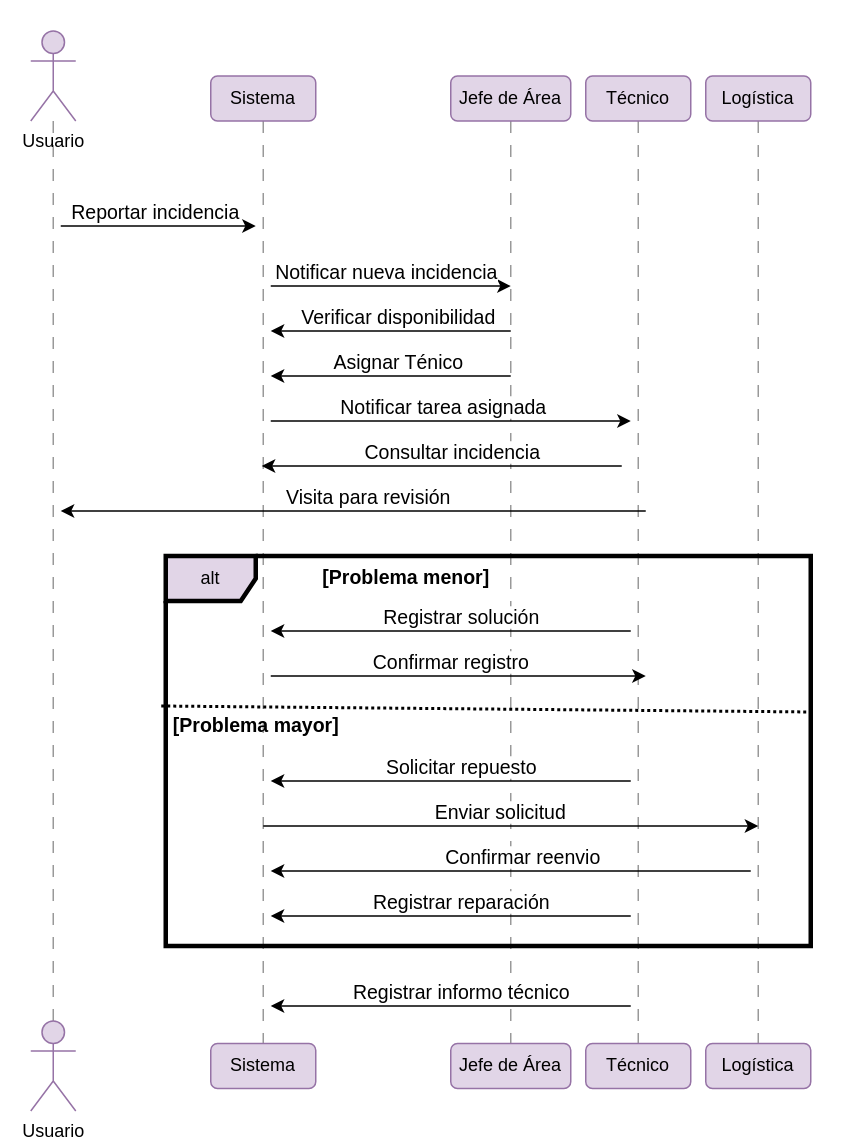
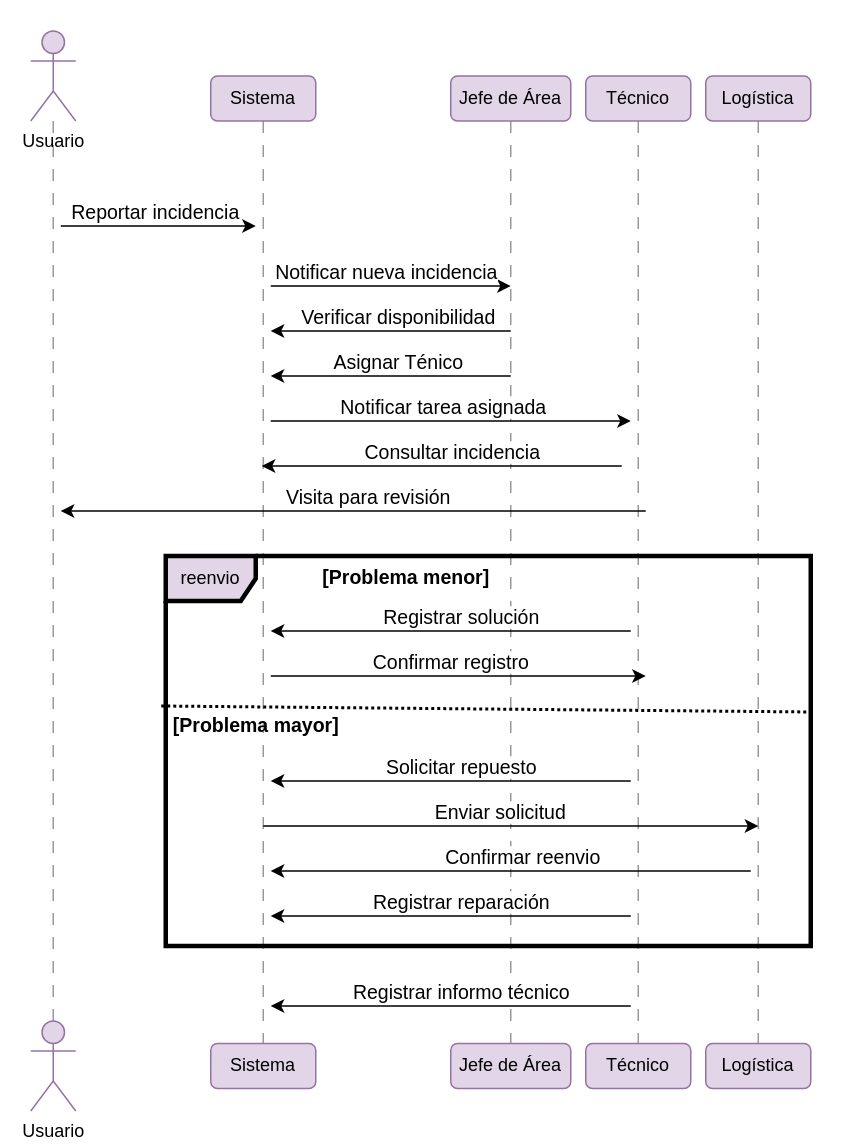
node "alt": label "alt" -> "reenvio"
